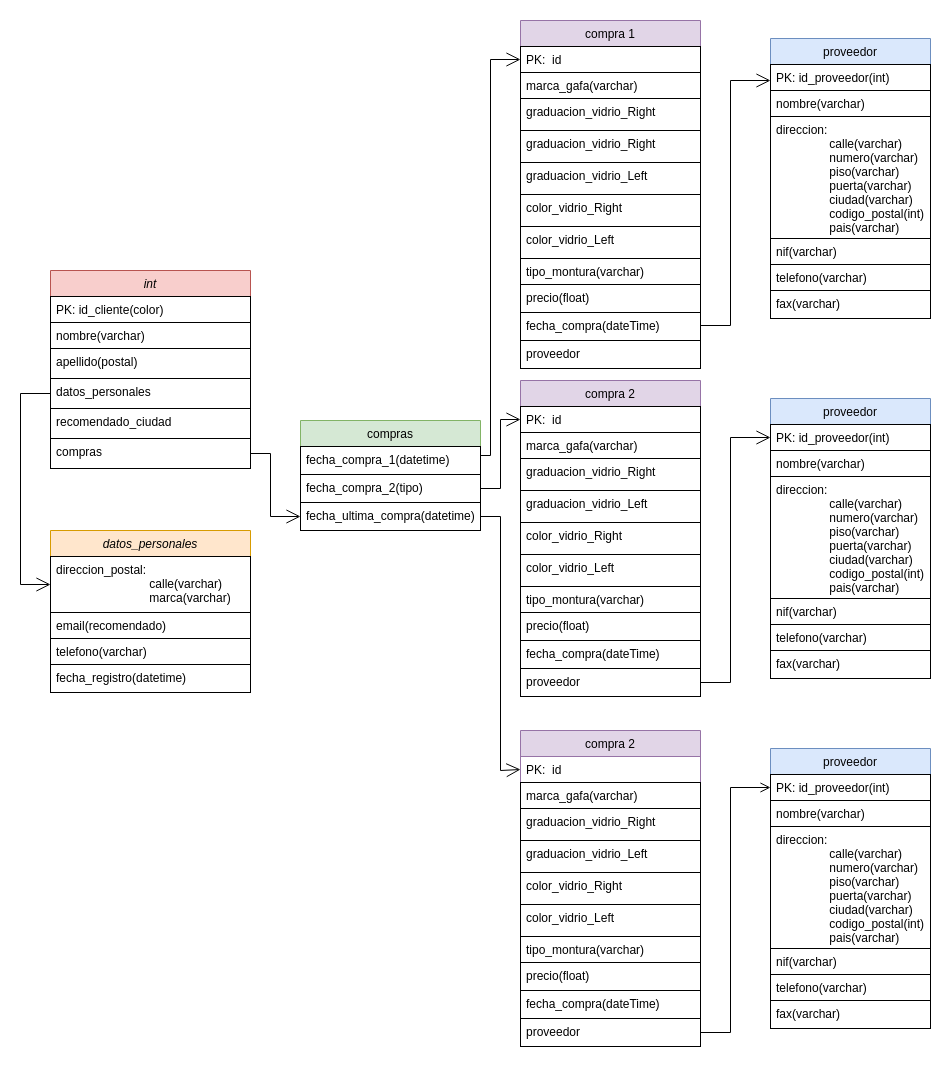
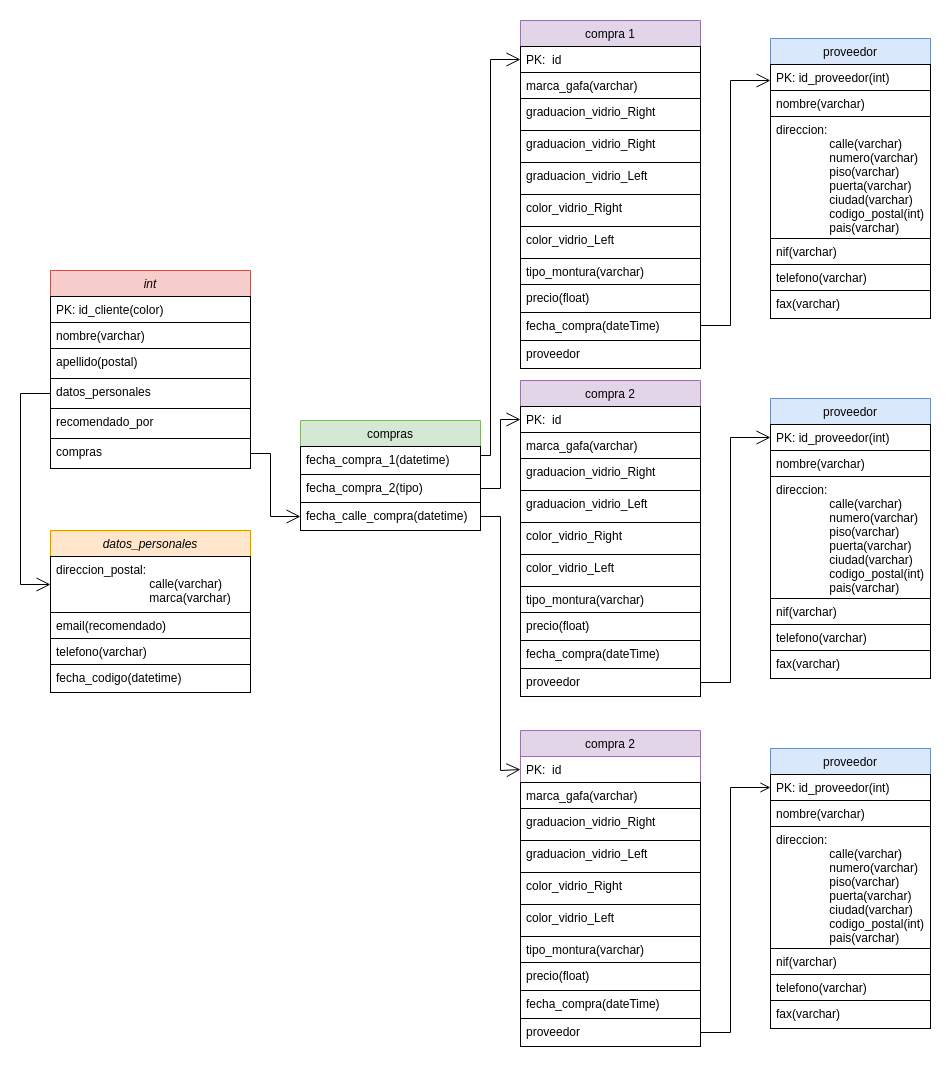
node "recomendado_ciudad": label "recomendado_ciudad" -> "recomendado_por"
node "fecha_ultima_compra(datetime)": label "fecha_ultima_compra(datetime)" -> "fecha_calle_compra(datetime)"
node "fecha_registro(datetime)": label "fecha_registro(datetime)" -> "fecha_codigo(datetime)"
